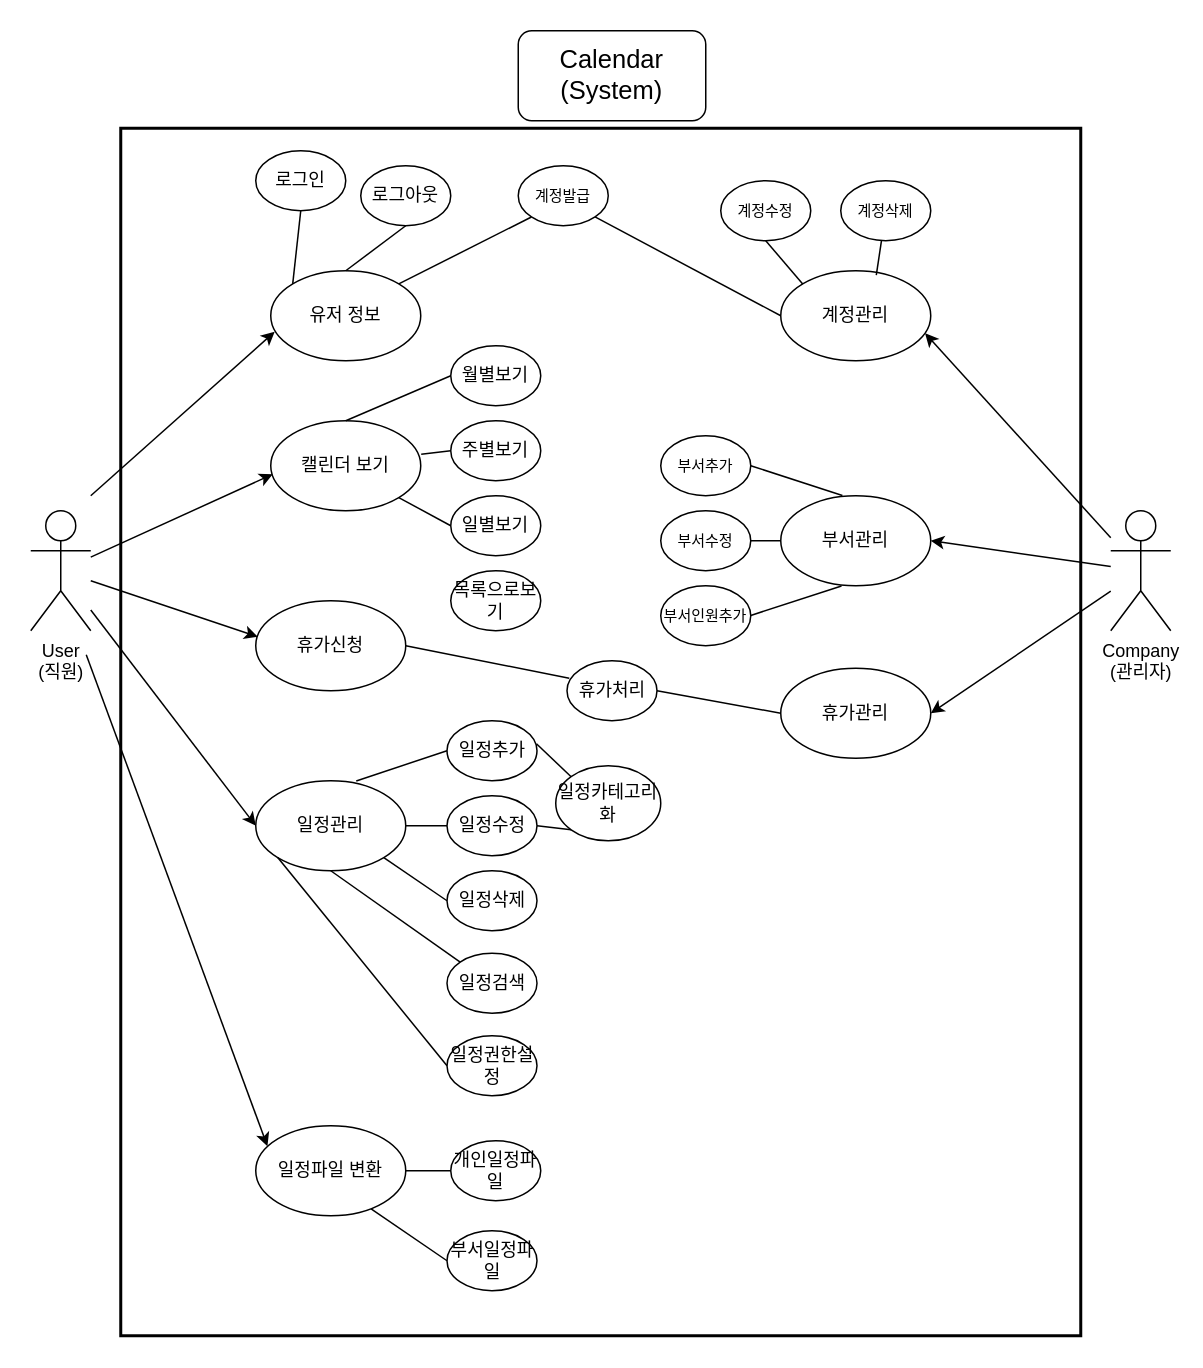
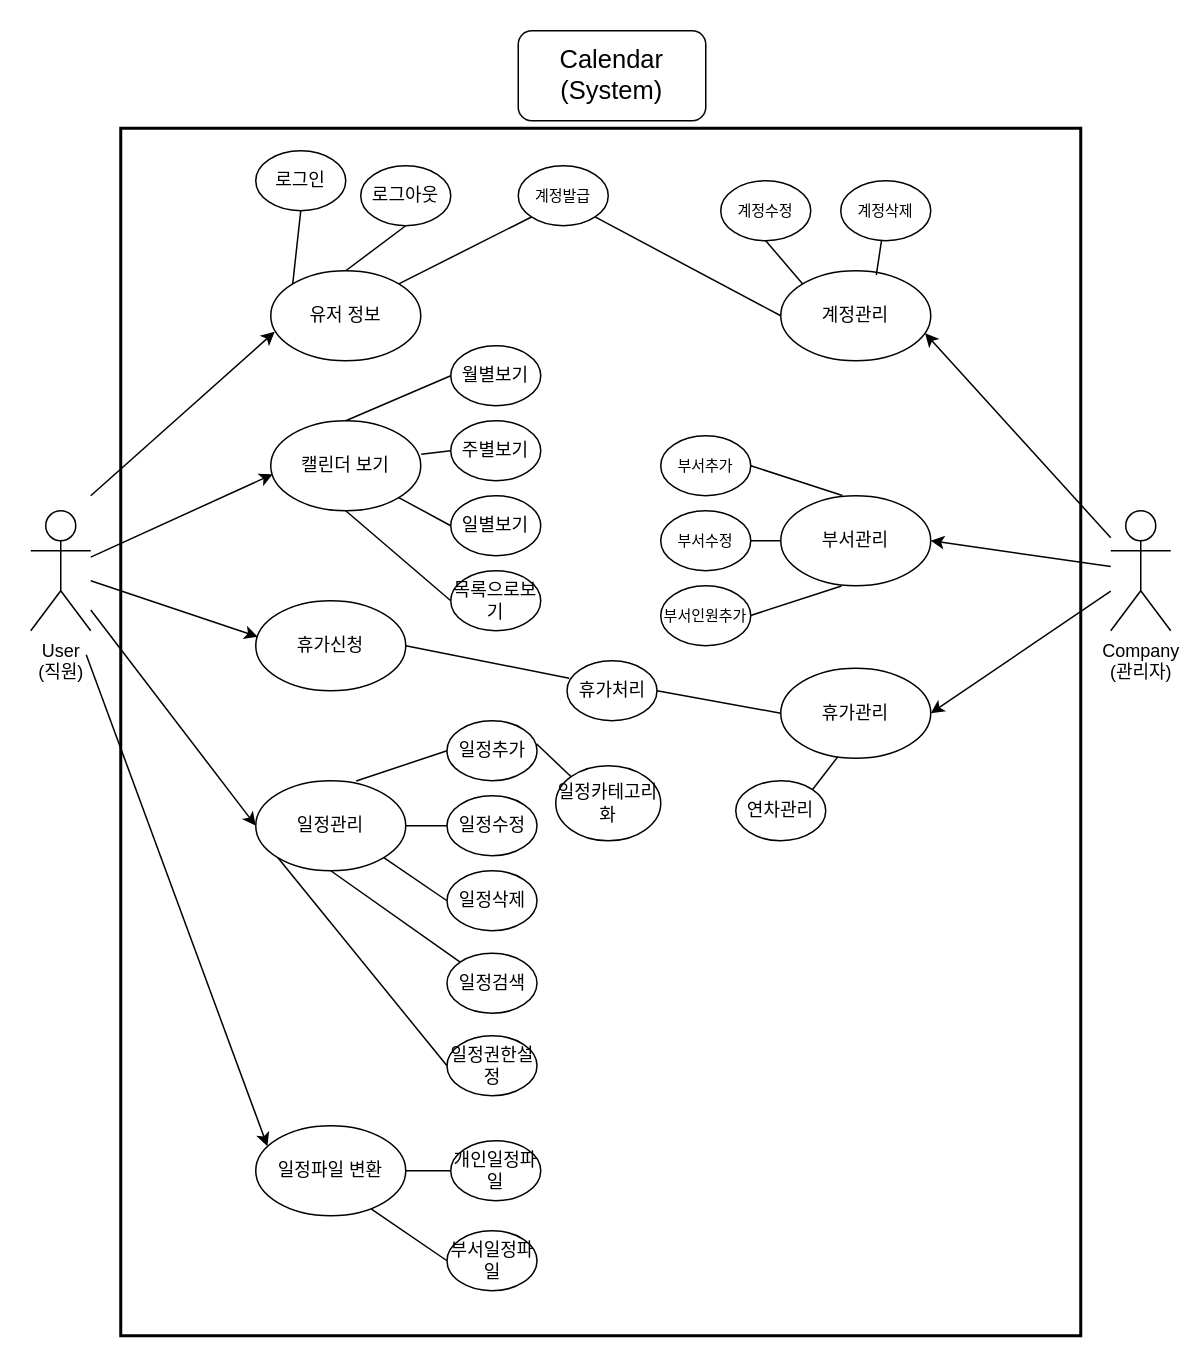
edge "캘린더 보기" -- "목록으로보기": added
edge "휴가관리" -- "연차관리": added
node "연차관리": added
edge "일정카테고리화" -- "일정수정": removed
